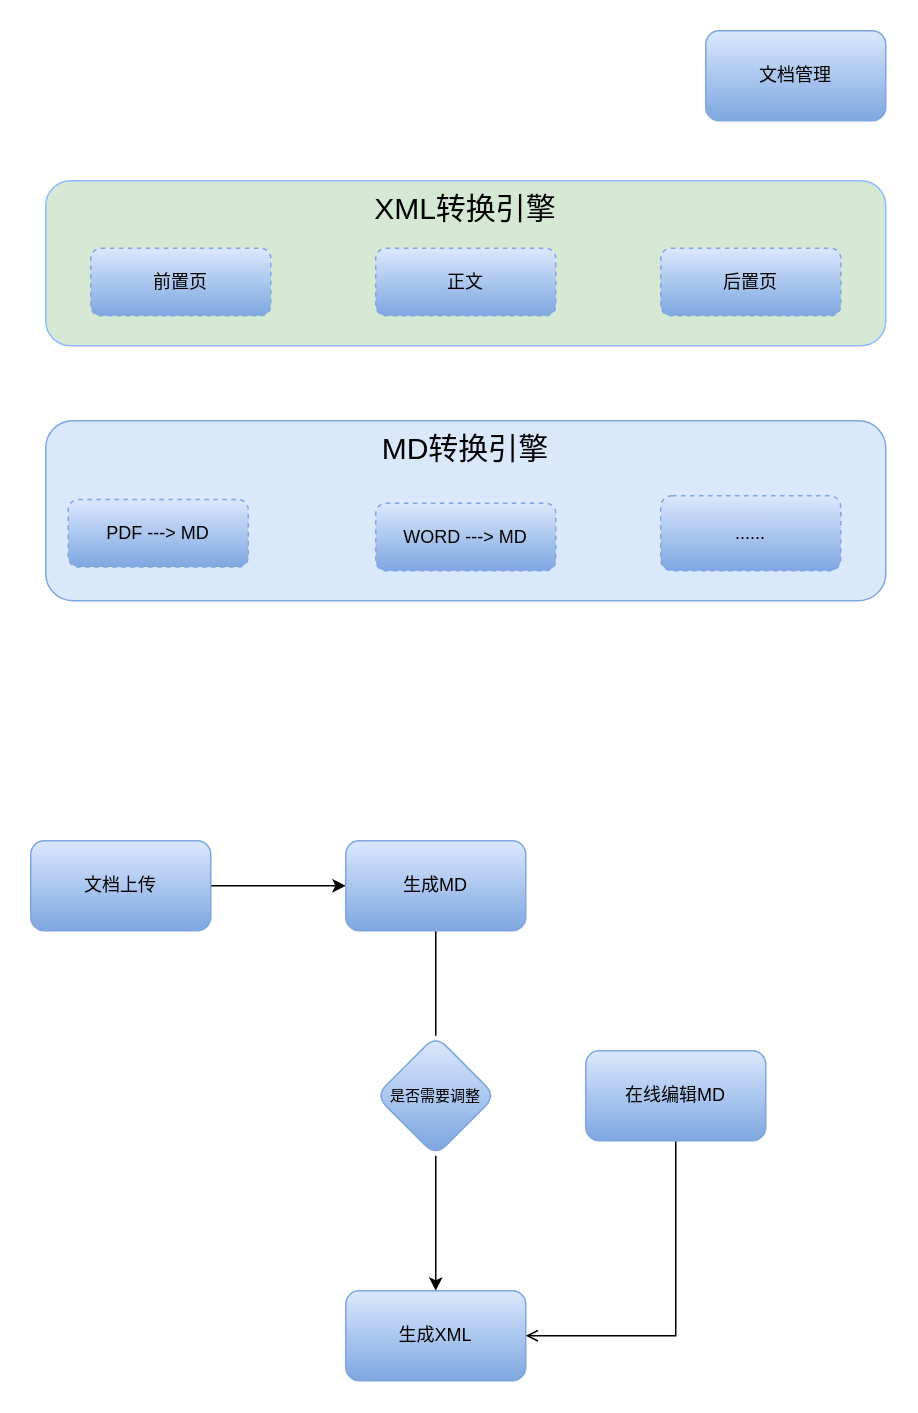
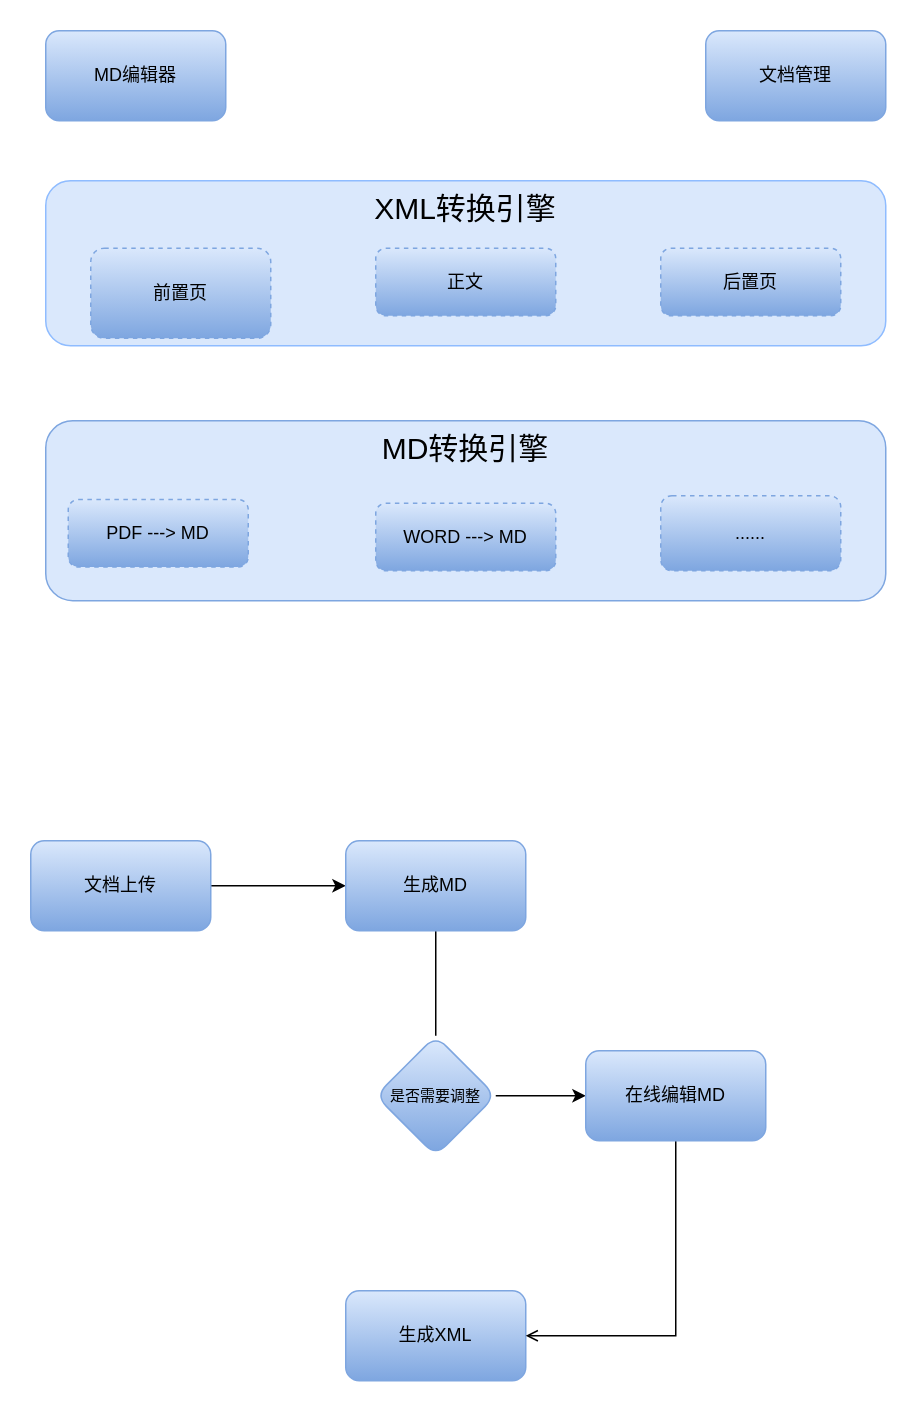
node "MD编辑器": added
node "XML转换引擎": fillcolor #d5e8d4 -> #dae8fc
node "前置页": size 180x68 -> 180x90
edge "是否需要调整" -> "生成XML": now "是否需要调整" -> "在线编辑MD"
